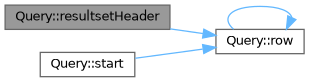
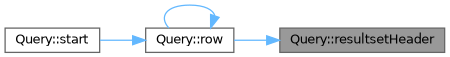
edge "Query::resultsetHeader" -> "Query::row": reversed
